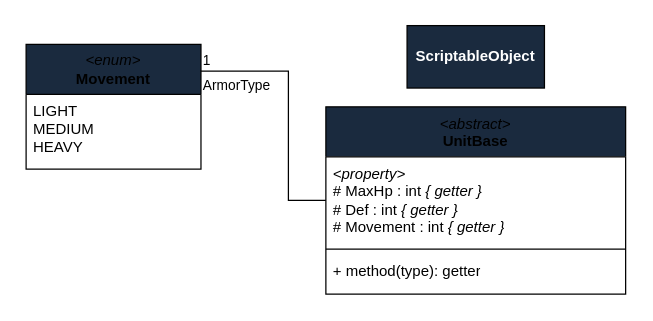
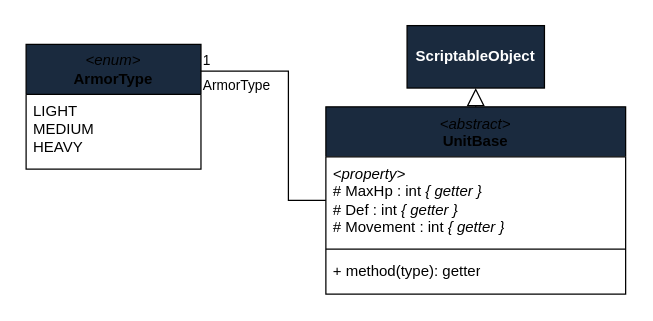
node "<enum> Movement": label "<enum> Movement" -> "<enum> ArmorType"
edge "<abstract> UnitBase" -> "ScriptableObject": added
